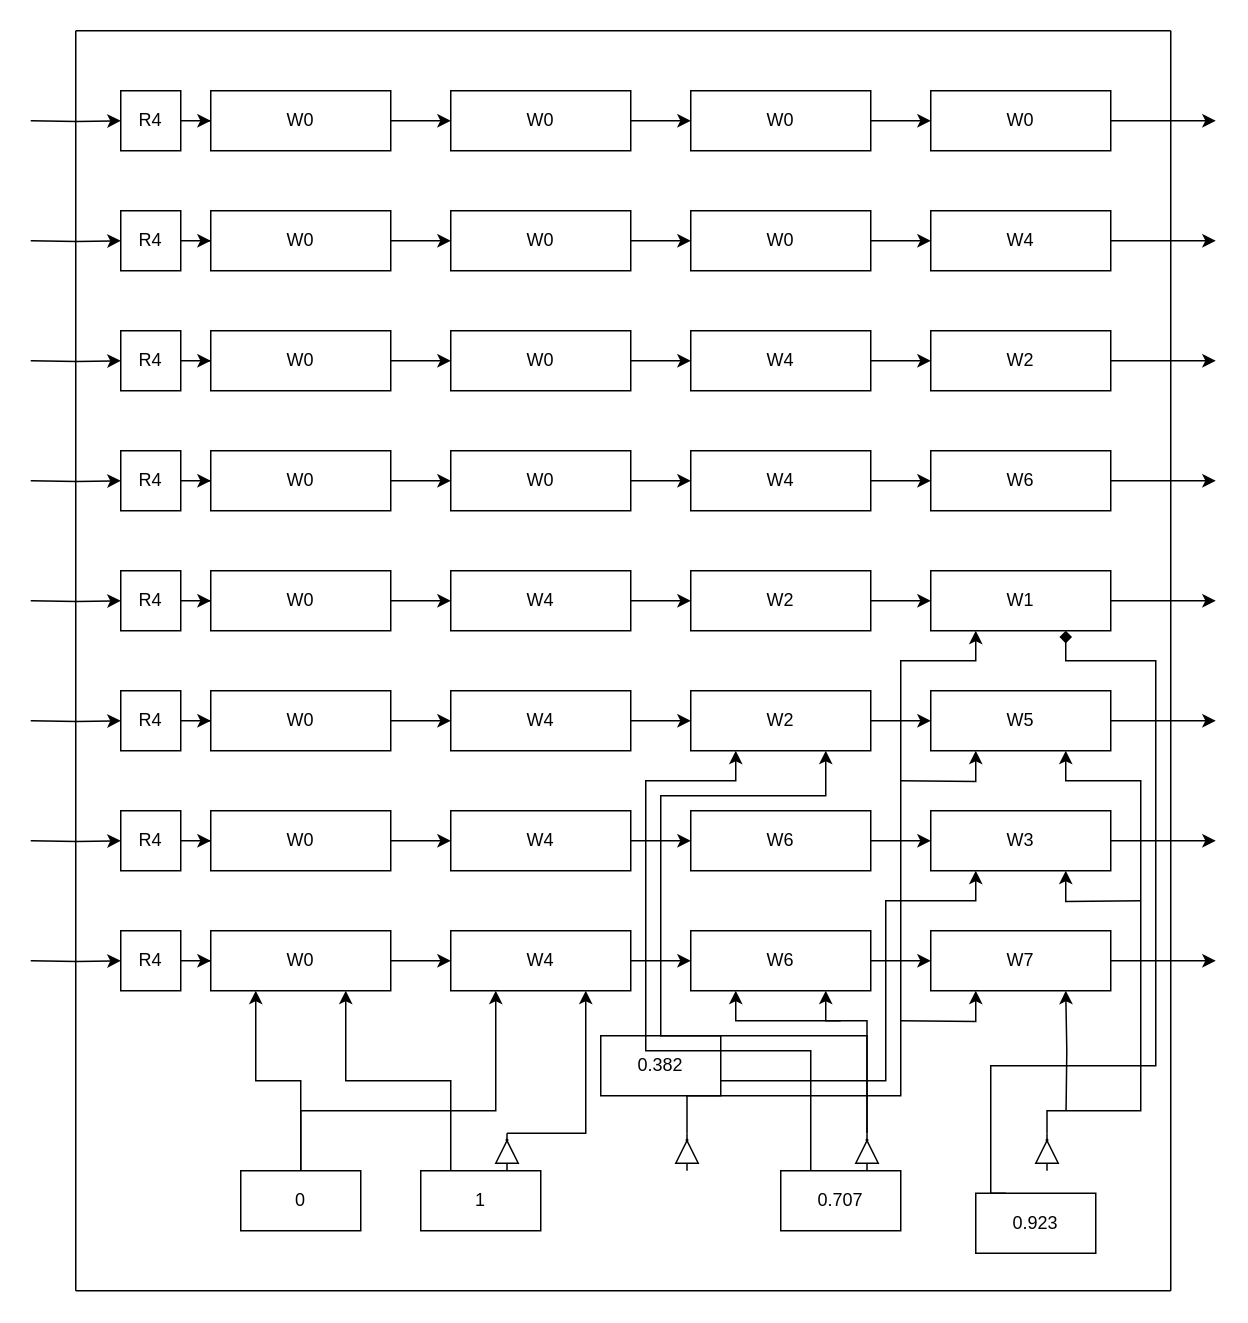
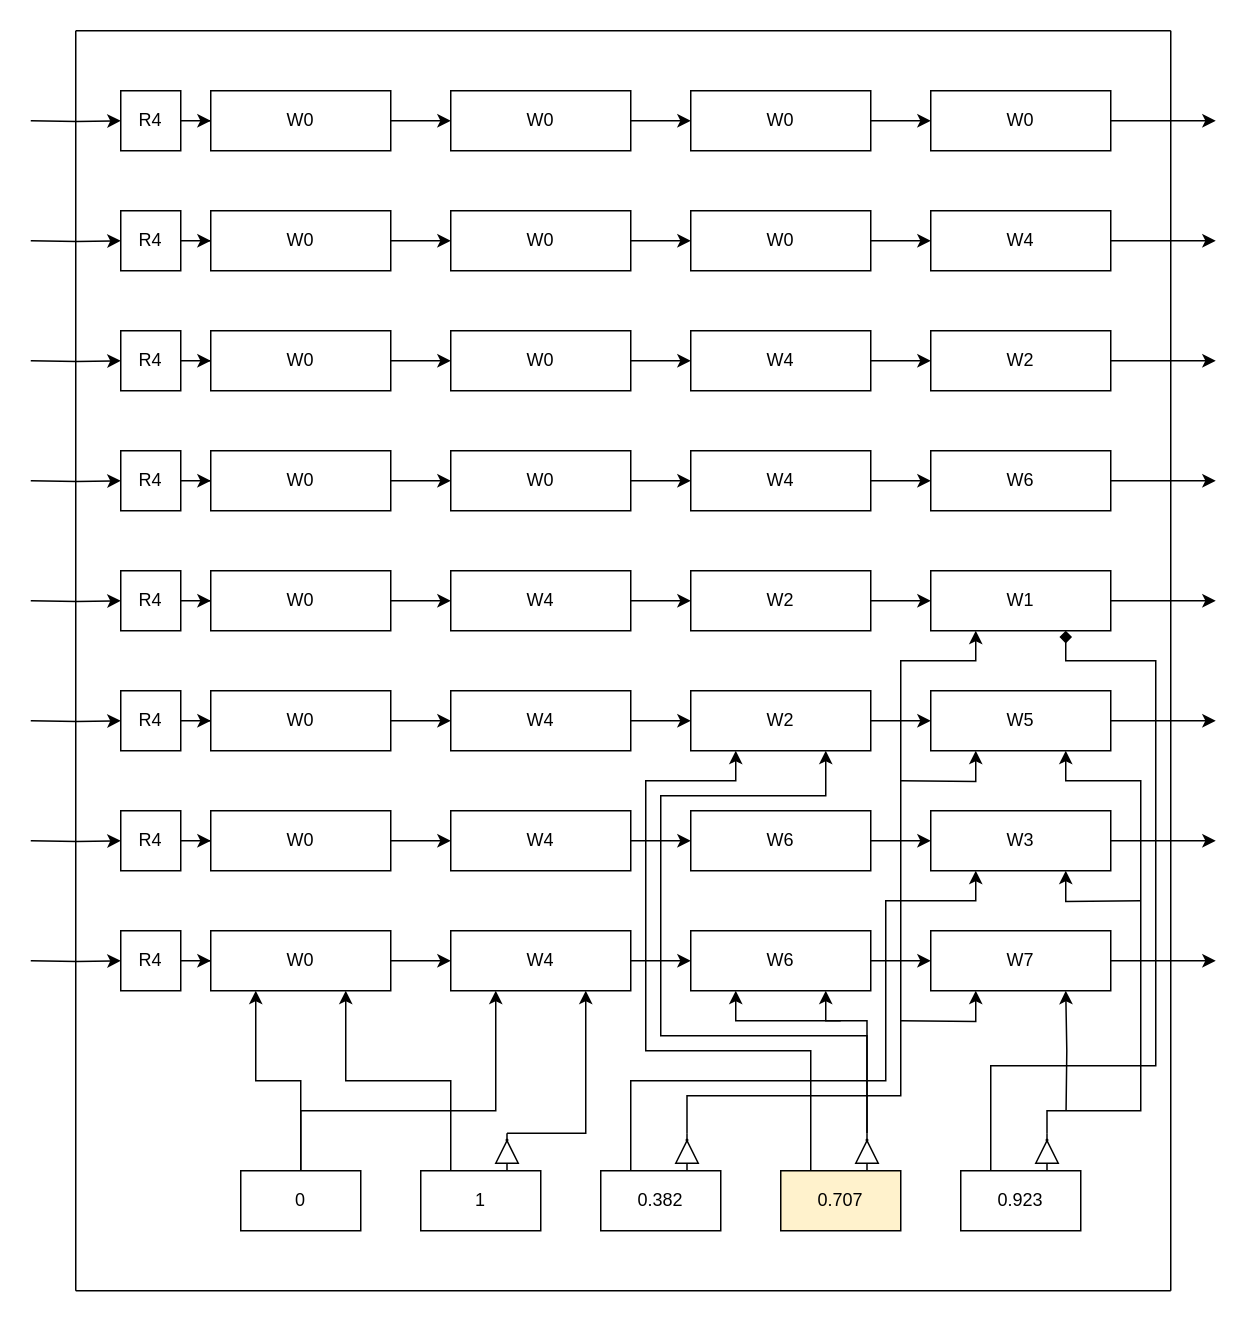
node "0.382": moved (661, 1066) -> (661, 1201)
node "0.707": fillcolor #ffffff -> #fff2cc
node "0.923": moved (1036, 1223) -> (1021, 1201)
